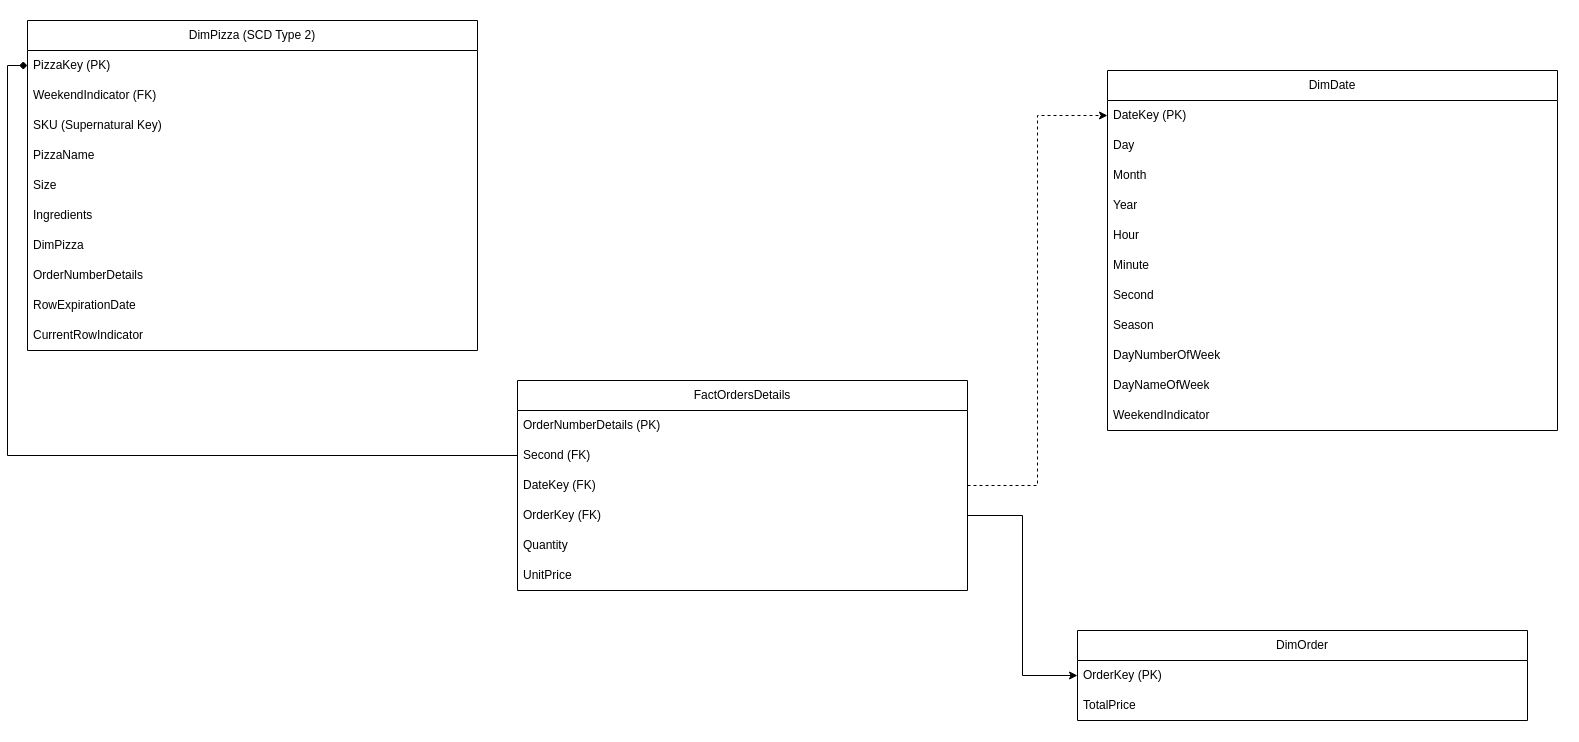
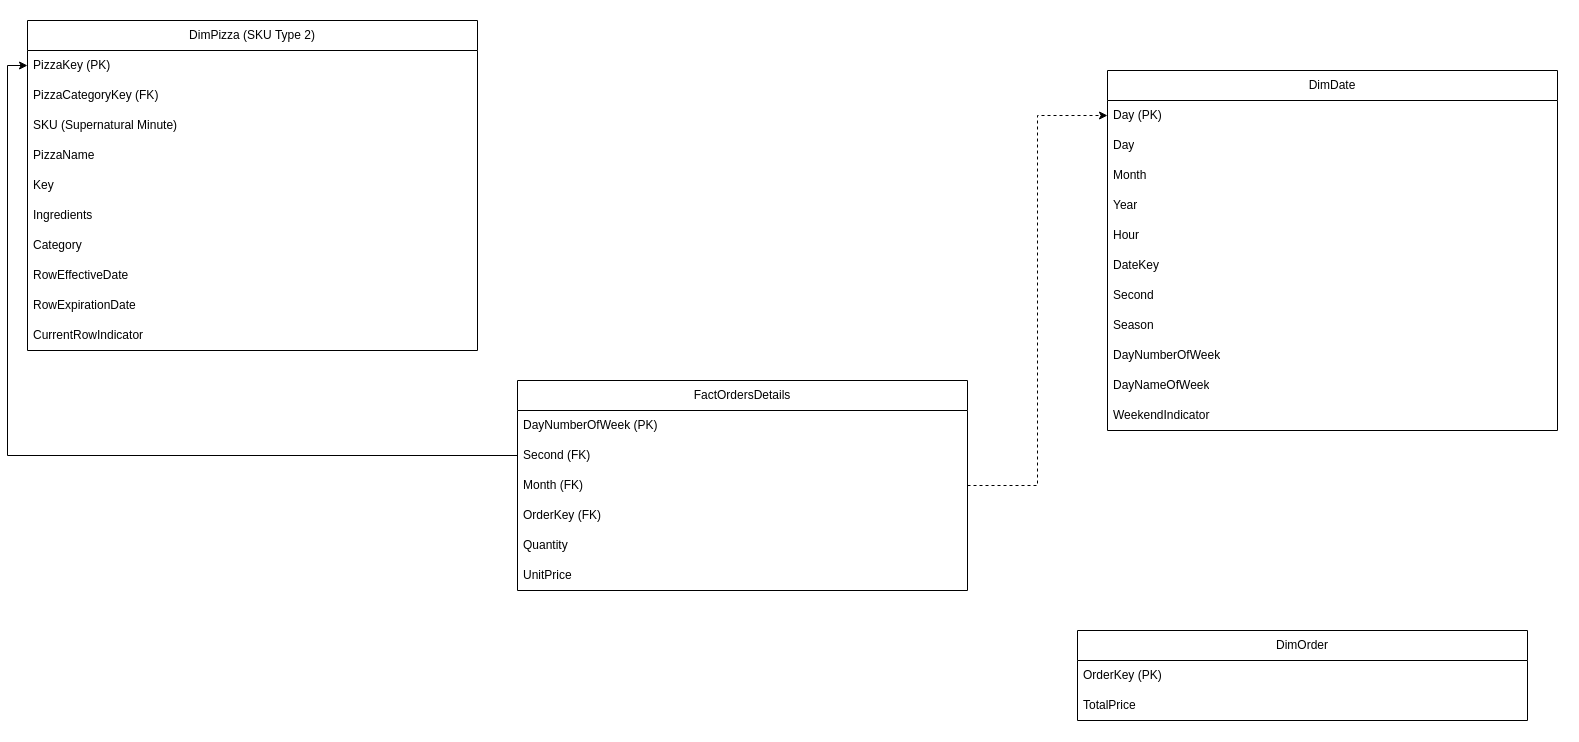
node "DimPizza (SCD Type 2)": label "DimPizza (SCD Type 2)" -> "DimPizza (SKU Type 2)"
edge "Second (FK)" -> "PizzaKey (PK)": arrowhead diamond -> classic
node "WeekendIndicator (FK)": label "WeekendIndicator (FK)" -> "PizzaCategoryKey (FK)"
node "DateKey (PK)": label "DateKey (PK)" -> "Day (PK)"
node "SKU (Supernatural Key)": label "SKU (Supernatural Key)" -> "SKU (Supernatural Minute)"
node "Size": label "Size" -> "Key"
node "DimPizza": label "DimPizza" -> "Category"
node "Minute": label "Minute" -> "DateKey"
node "OrderNumberDetails": label "OrderNumberDetails" -> "RowEffectiveDate"
node "OrderNumberDetails (PK)": label "OrderNumberDetails (PK)" -> "DayNumberOfWeek (PK)"
node "DateKey (FK)": label "DateKey (FK)" -> "Month (FK)"
edge "OrderKey (FK)" -> "OrderKey (PK)": removed
